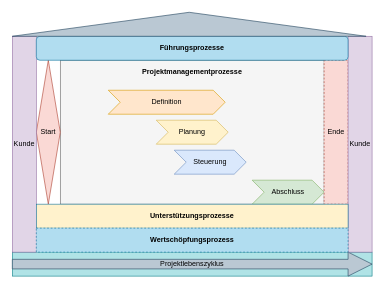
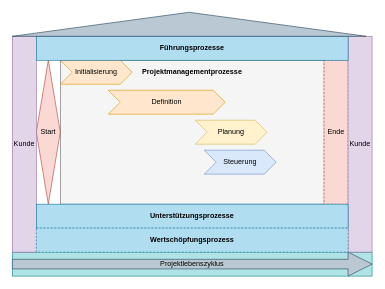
node "Führungsprozesse": shape rounded rectangle -> rectangle
node "Initialisierung": added
node "Planung": moved (192, 132) -> (231, 132)
node "Steuerung": moved (210, 162) -> (240, 162)
node "Abschluss": removed
node "Unterstützungsprozesse": fillcolor #fff2cc -> #b1ddf0
